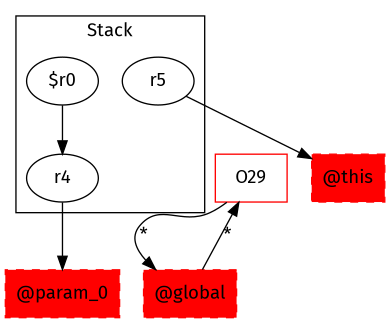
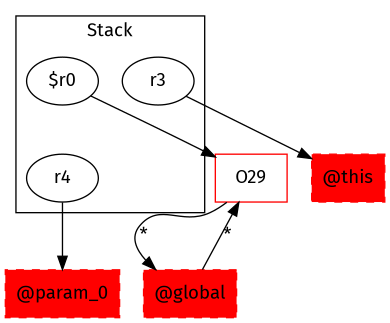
node "r5": label "r5" -> "r3"
edge "$r0" -> "r4": now "$r0" -> "O29"
